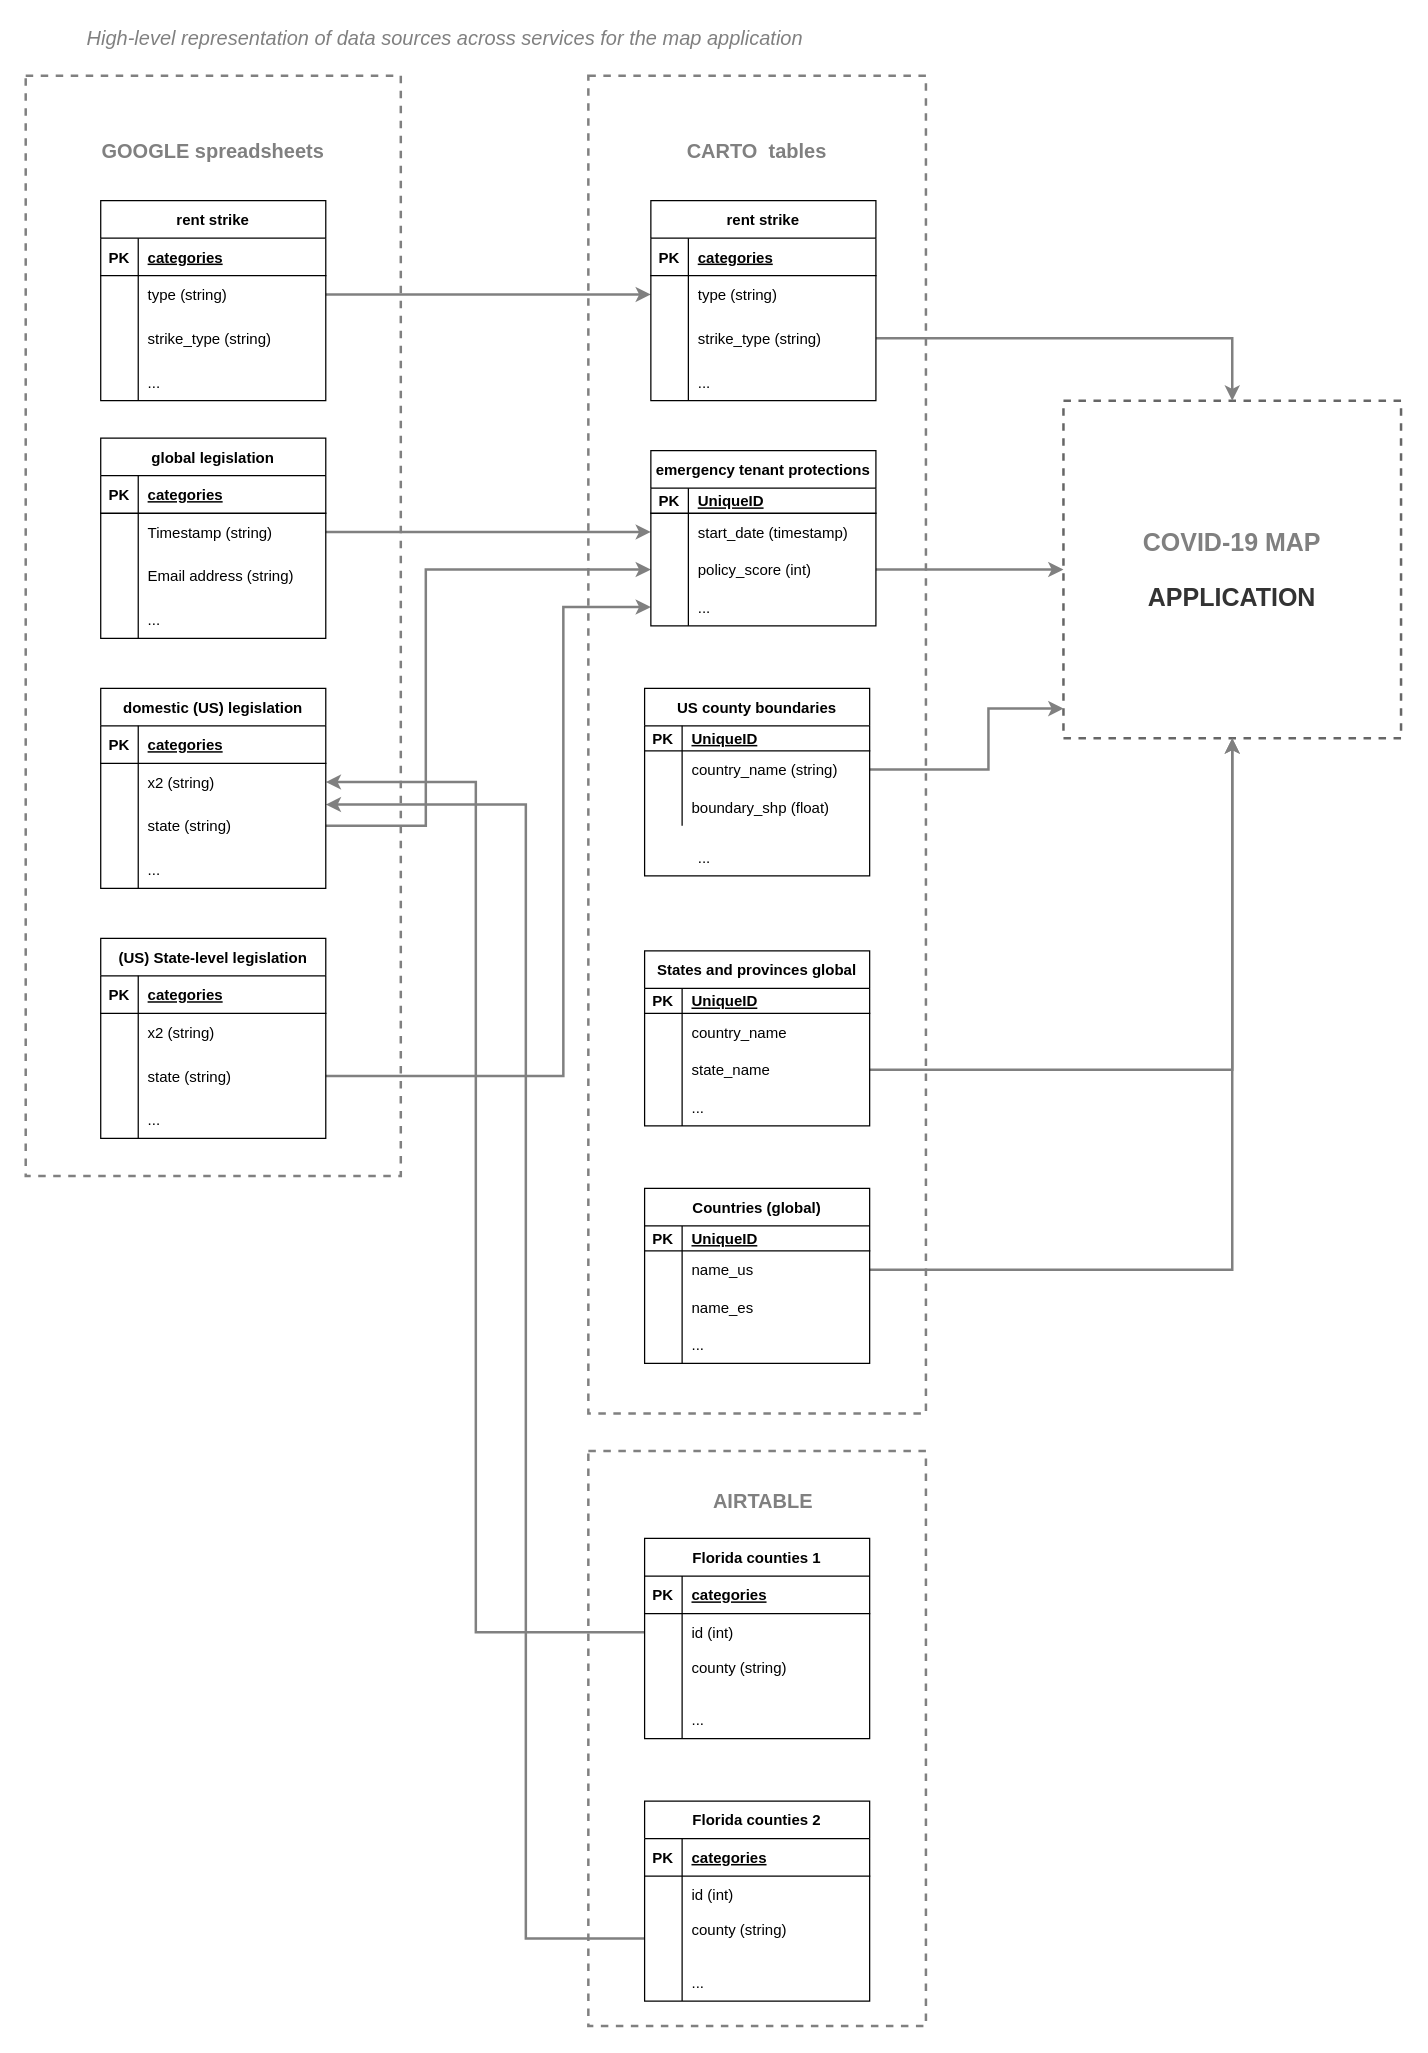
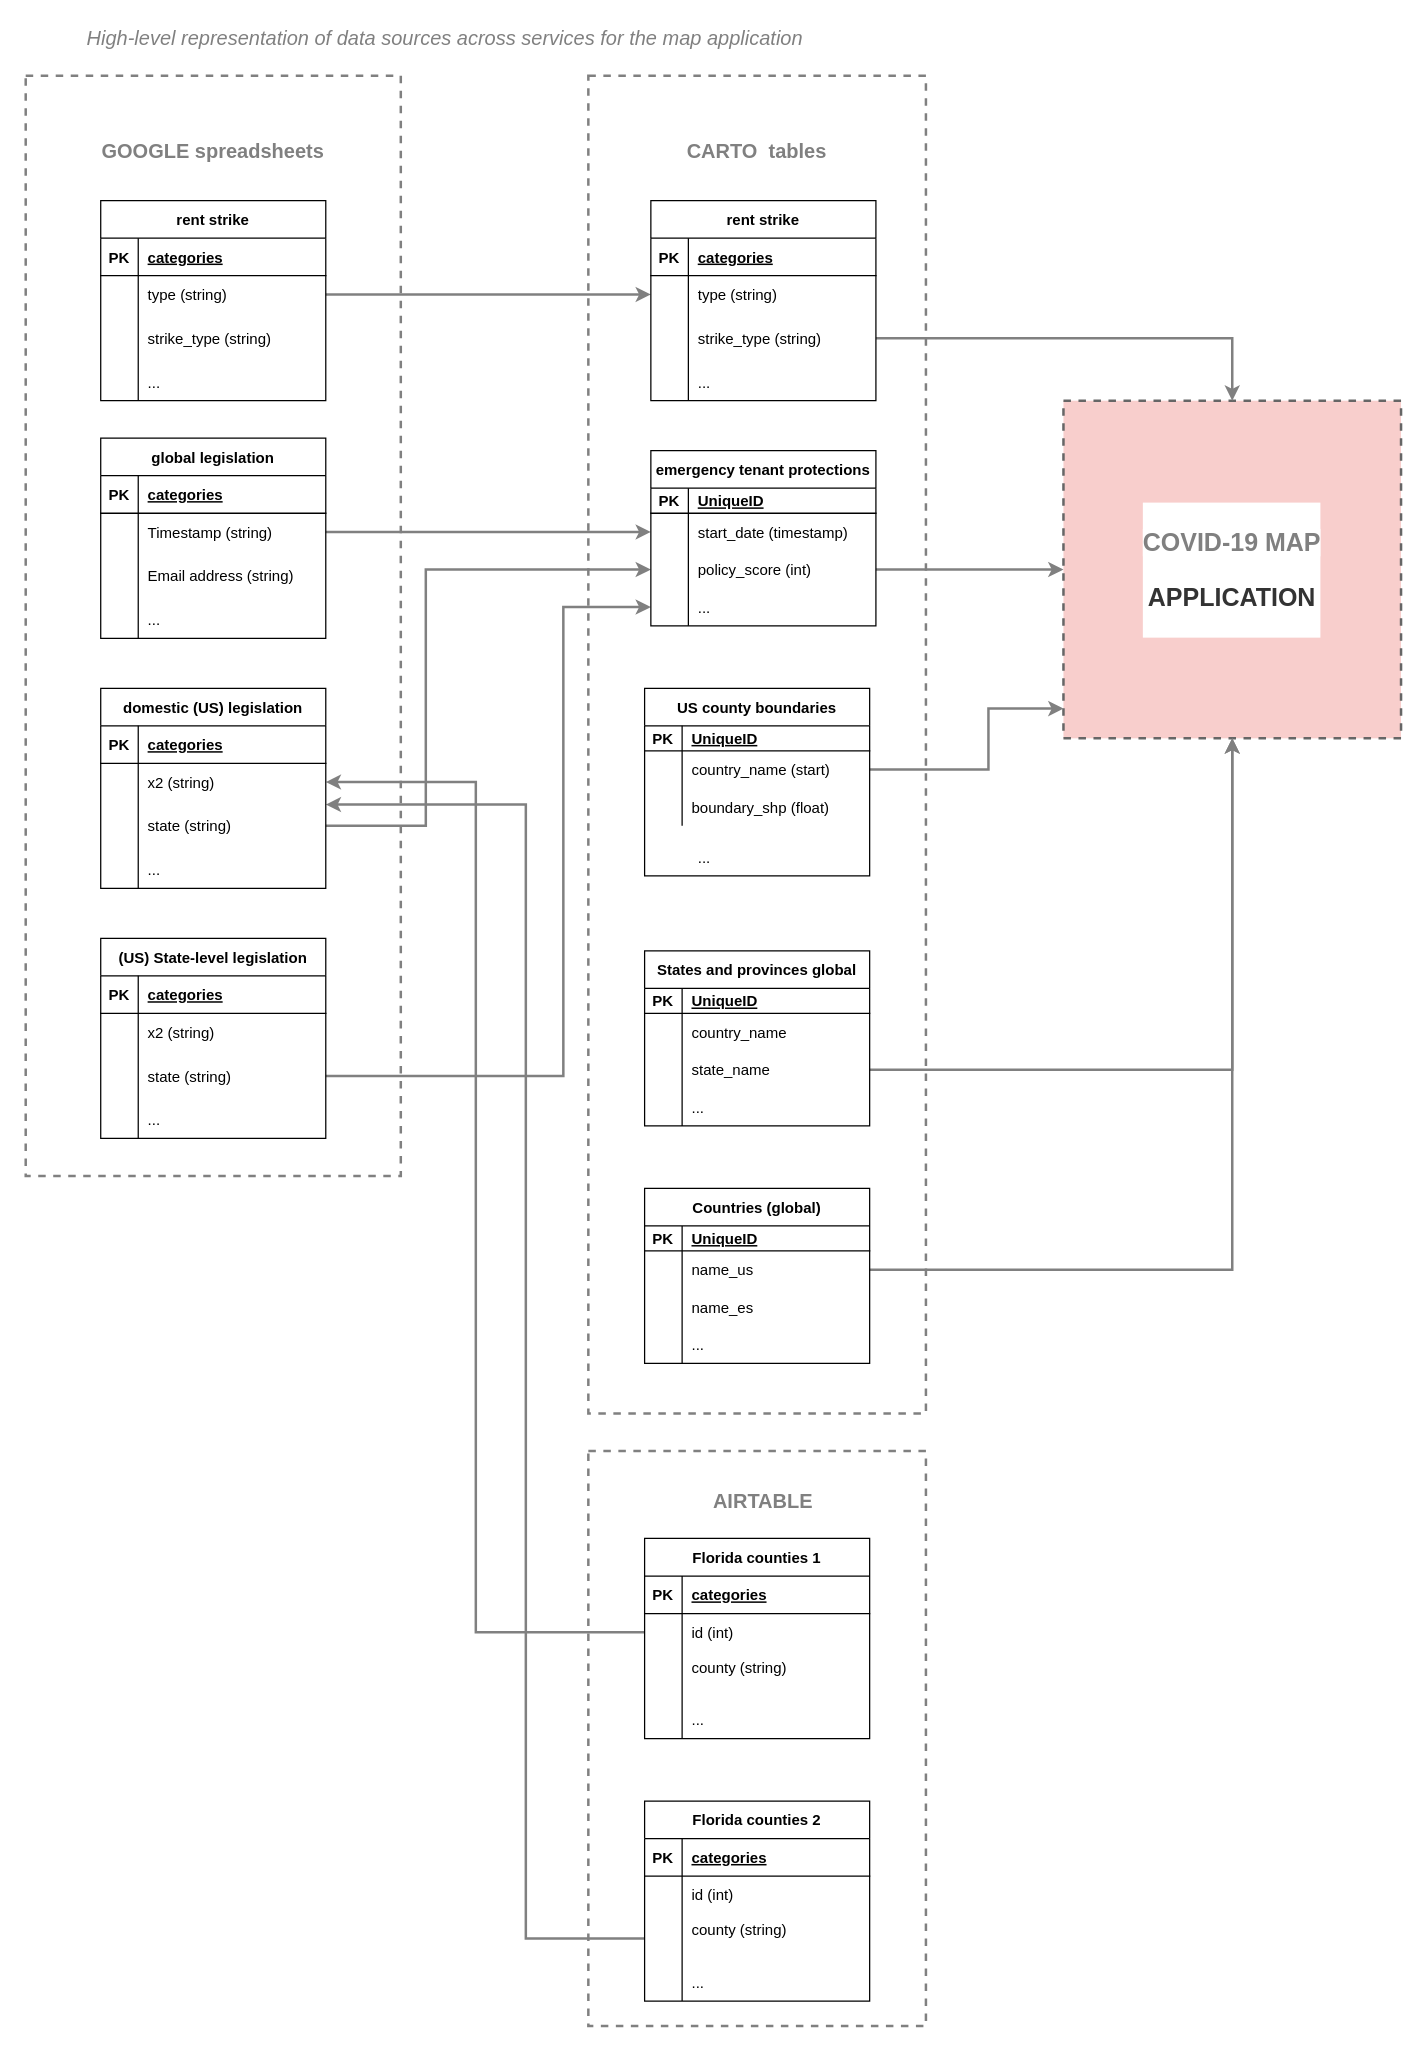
node "COVID-19 MAP APPLICATION": fillcolor #ffffff -> #f8cecc
node "country_name (string)": label "country_name (string)" -> "country_name (start)"
